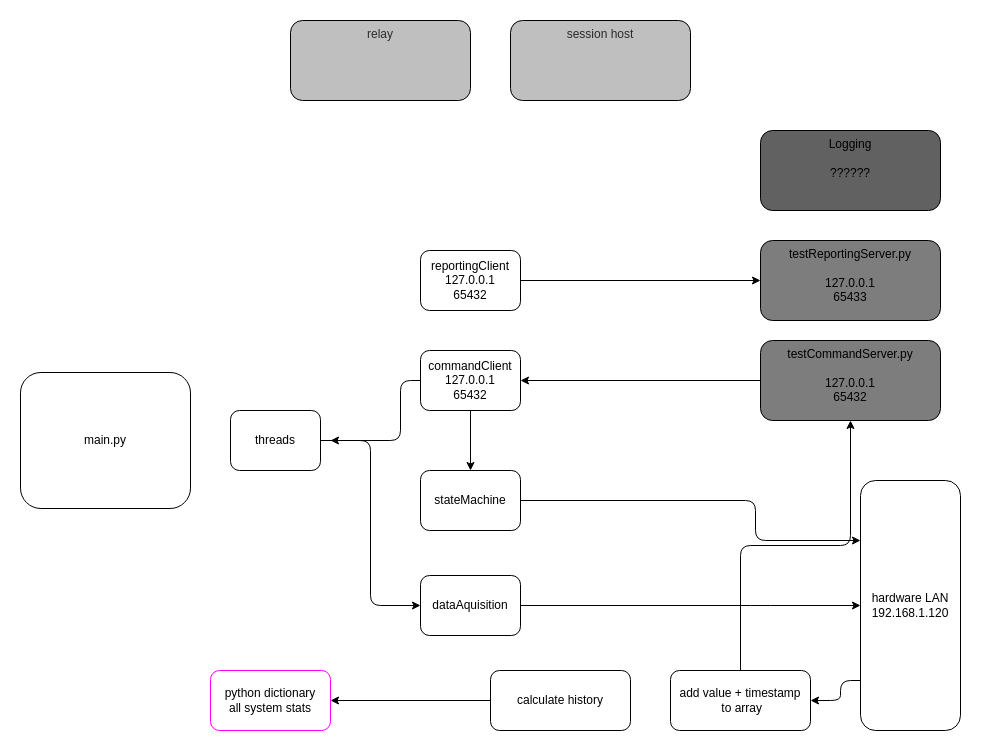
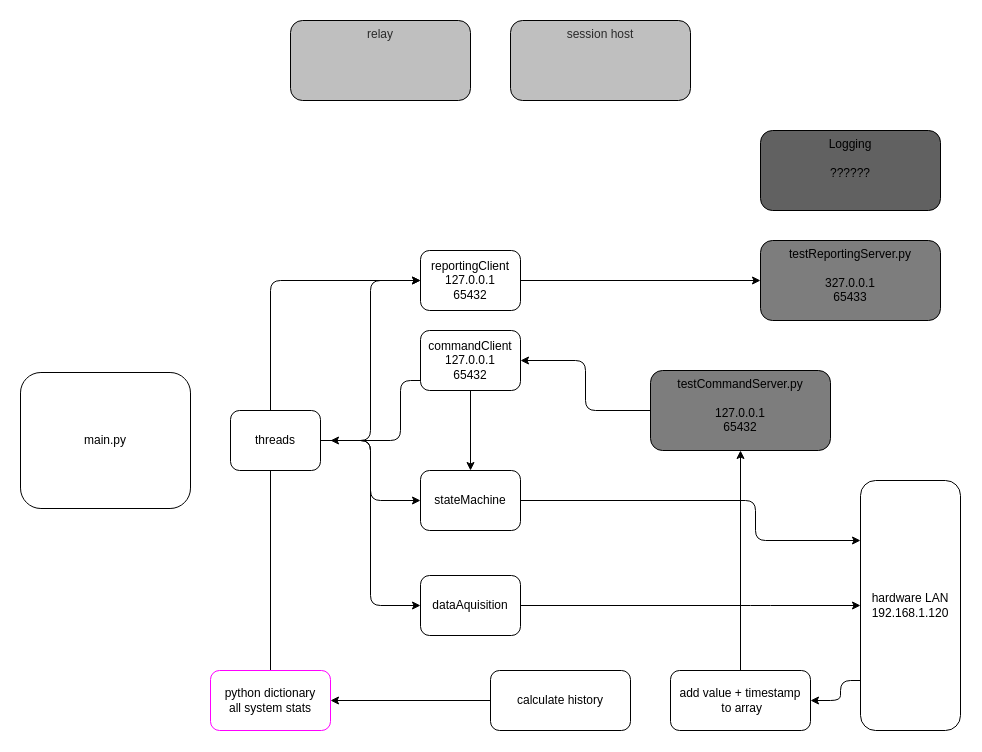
node "testReportingServer.py 127.0.0.1 65433": label "testReportingServer.py 127.0.0.1 65433" -> "testReportingServer.py 327.0.0.1 65433"
edge "python dictionary all system stats" -> "reportingClient 127.0.0.1 65432": added
edge "threads" -> "reportingClient 127.0.0.1 65432": added
node "commandClient 127.0.0.1 65432": moved (471, 381) -> (471, 361)
node "testCommandServer.py 127.0.0.1 65432": moved (851, 381) -> (741, 411)
edge "threads" -> "stateMachine": added
